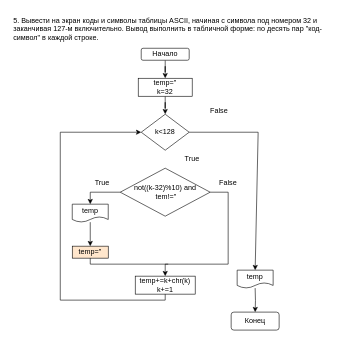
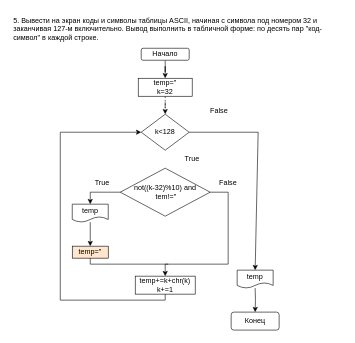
edge "temp='' k=32" -> "k<128": style solid -> dashed
